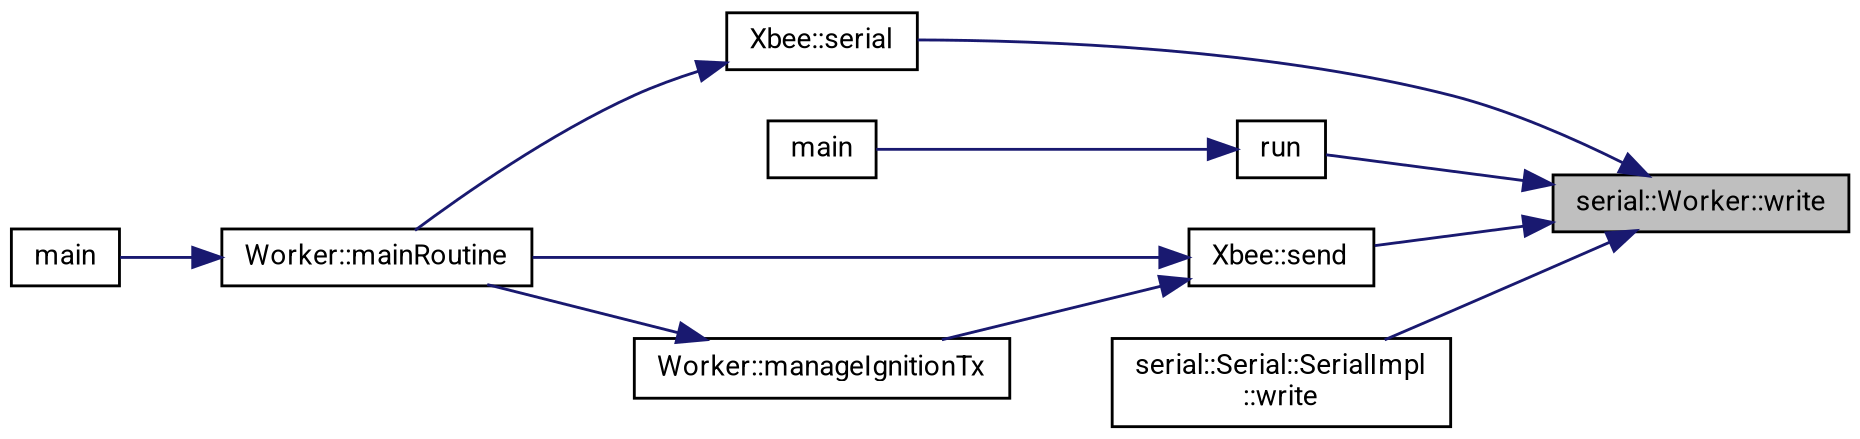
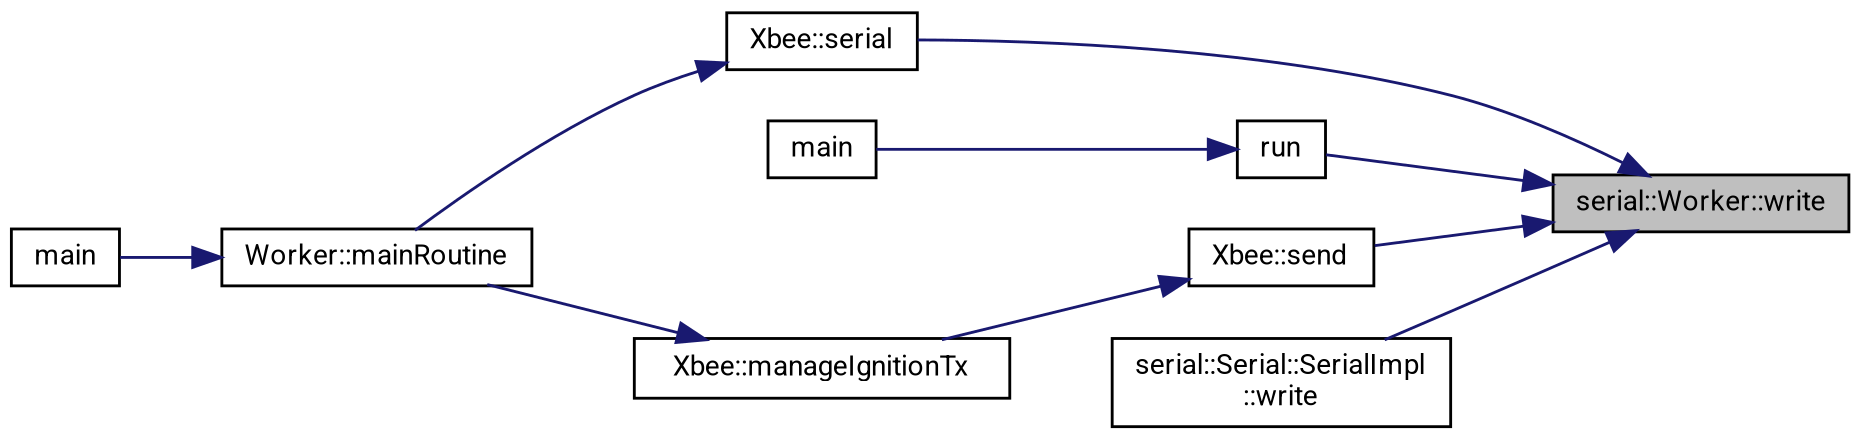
edge "Worker::mainRoutine" -> "Xbee::send": removed
node "Worker::manageIgnitionTx": label "Worker::manageIgnitionTx" -> "Xbee::manageIgnitionTx"
